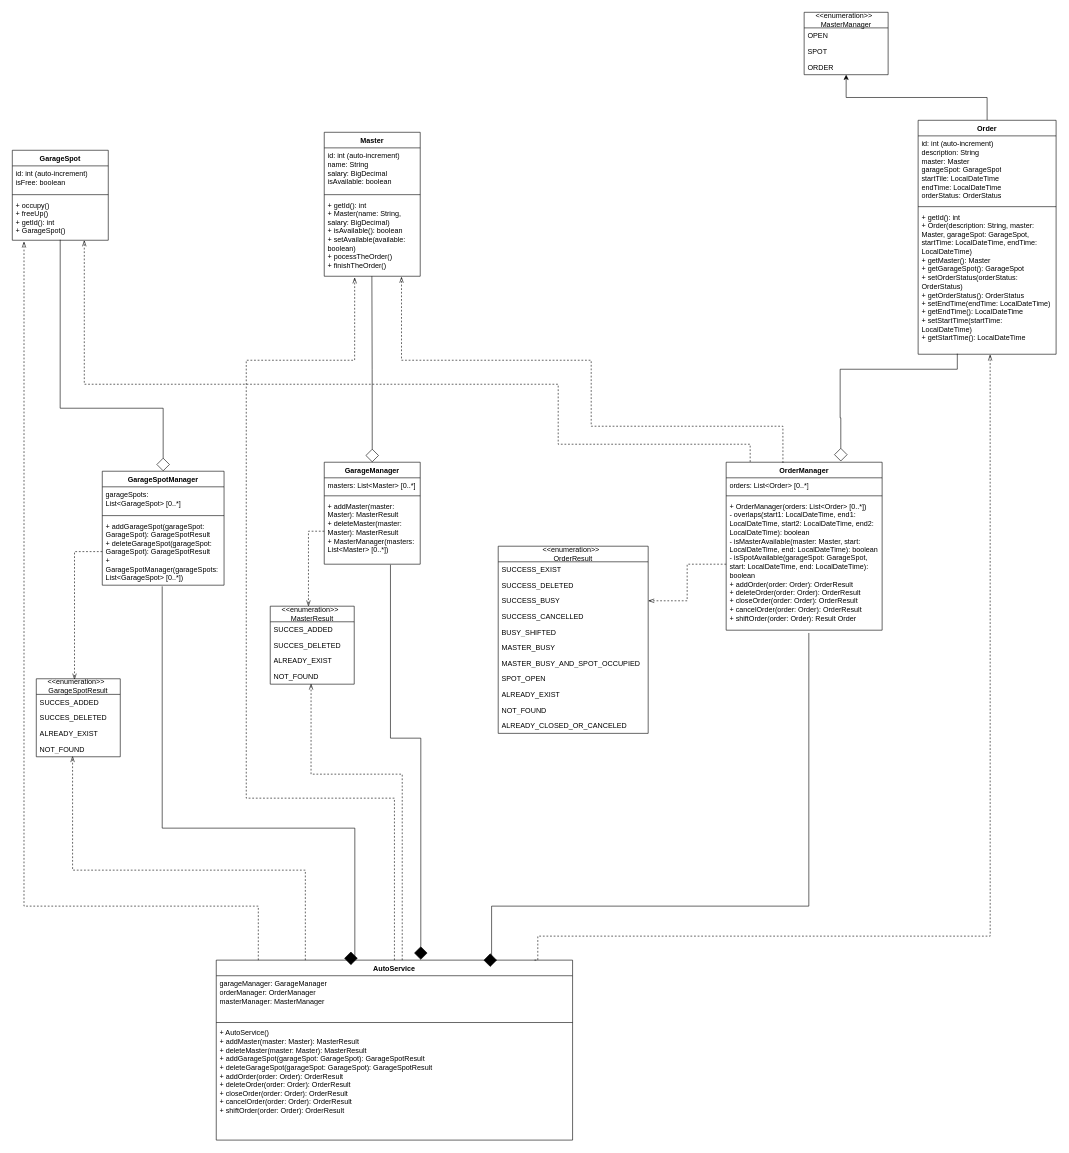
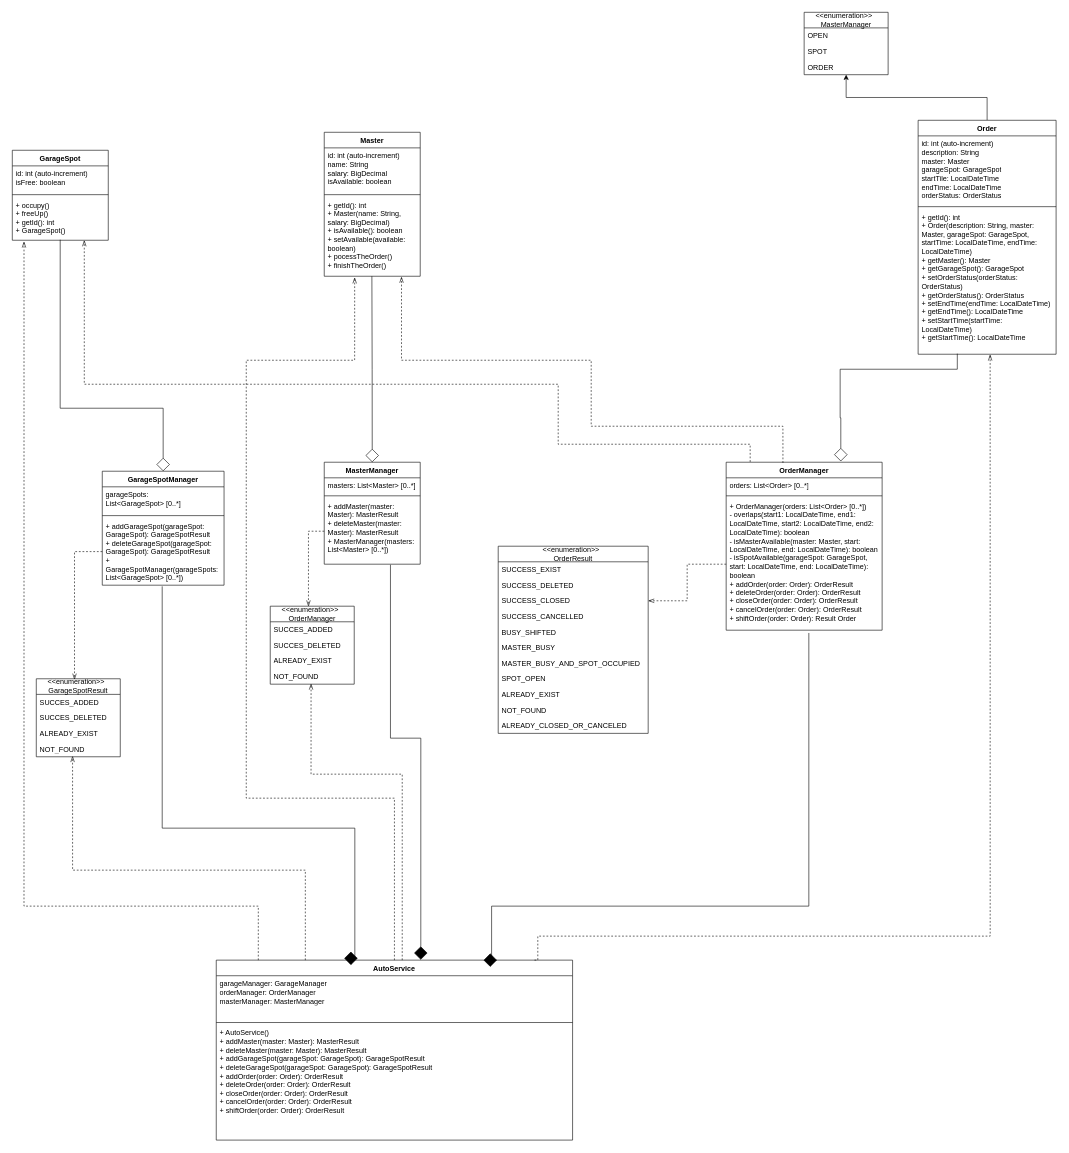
node "GarageManager": label "GarageManager" -> "MasterManager"
node "SUCCESS_BUSY": label "SUCCESS_BUSY" -> "SUCCESS_CLOSED"
node "<<enumeration>> MasterResult": label "<<enumeration>> MasterResult" -> "<<enumeration>> OrderManager"
